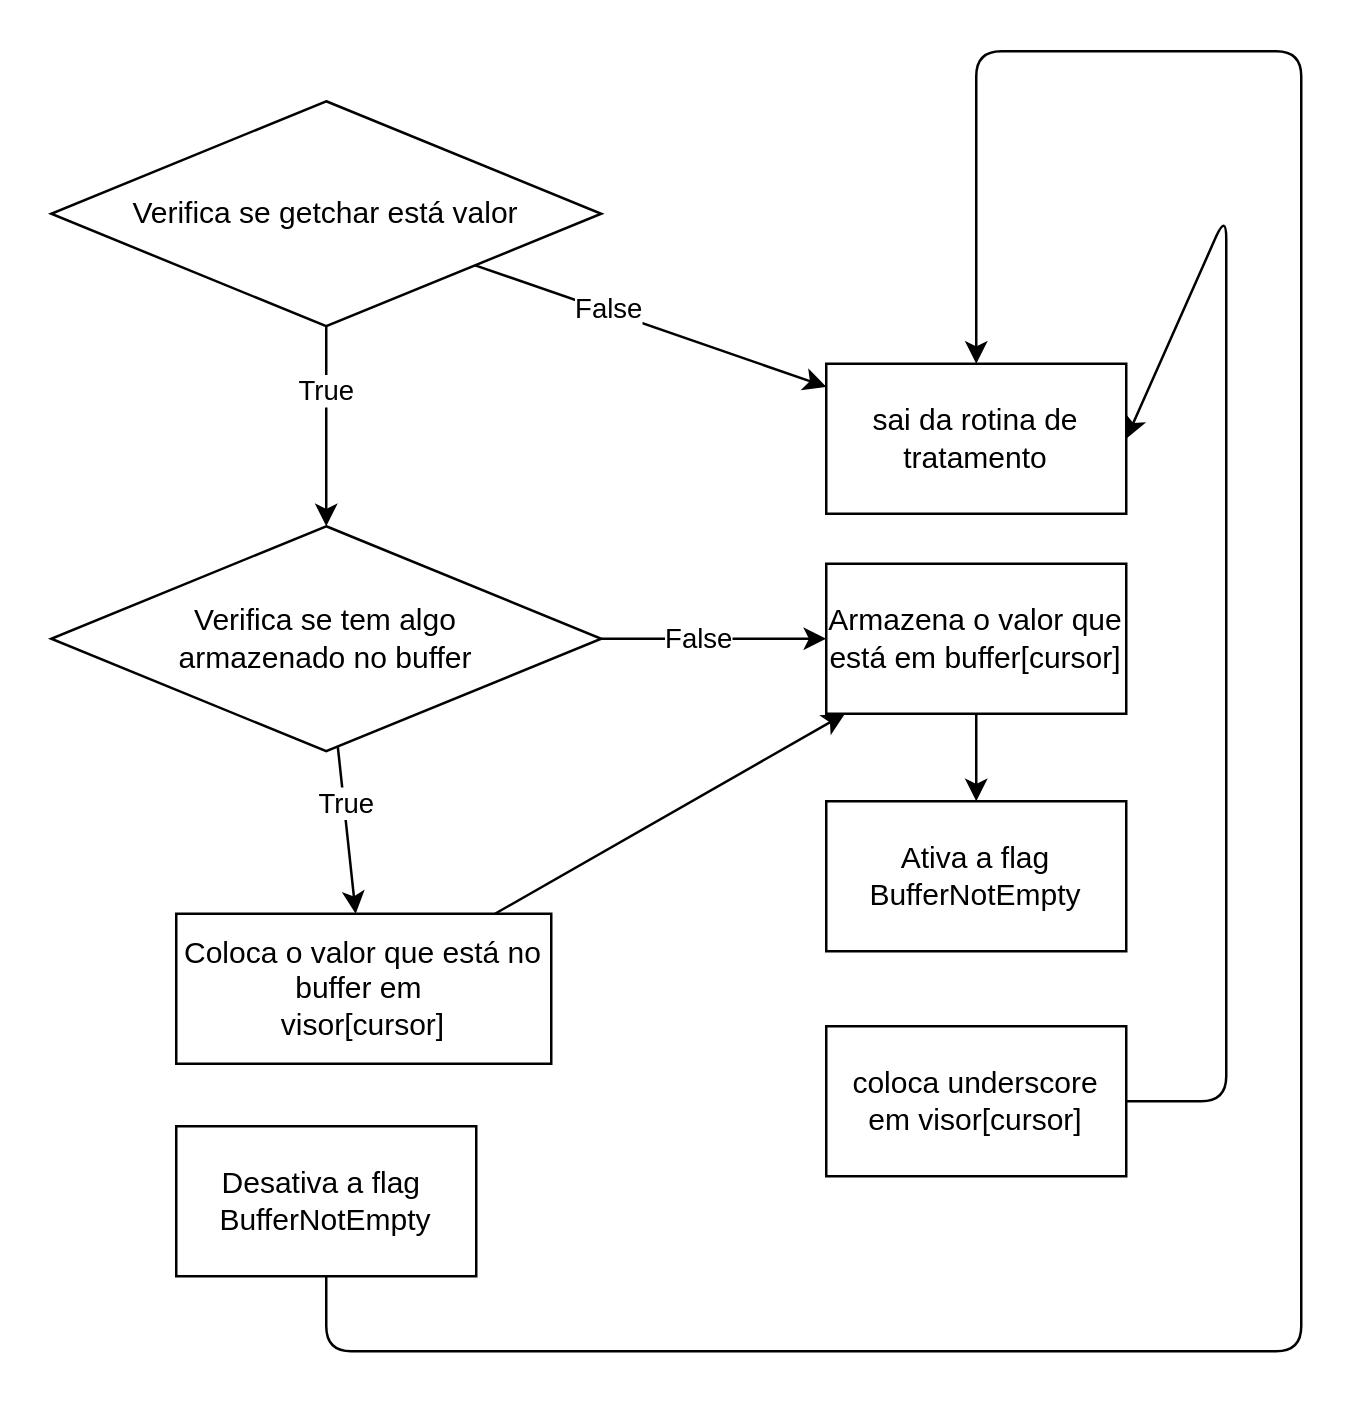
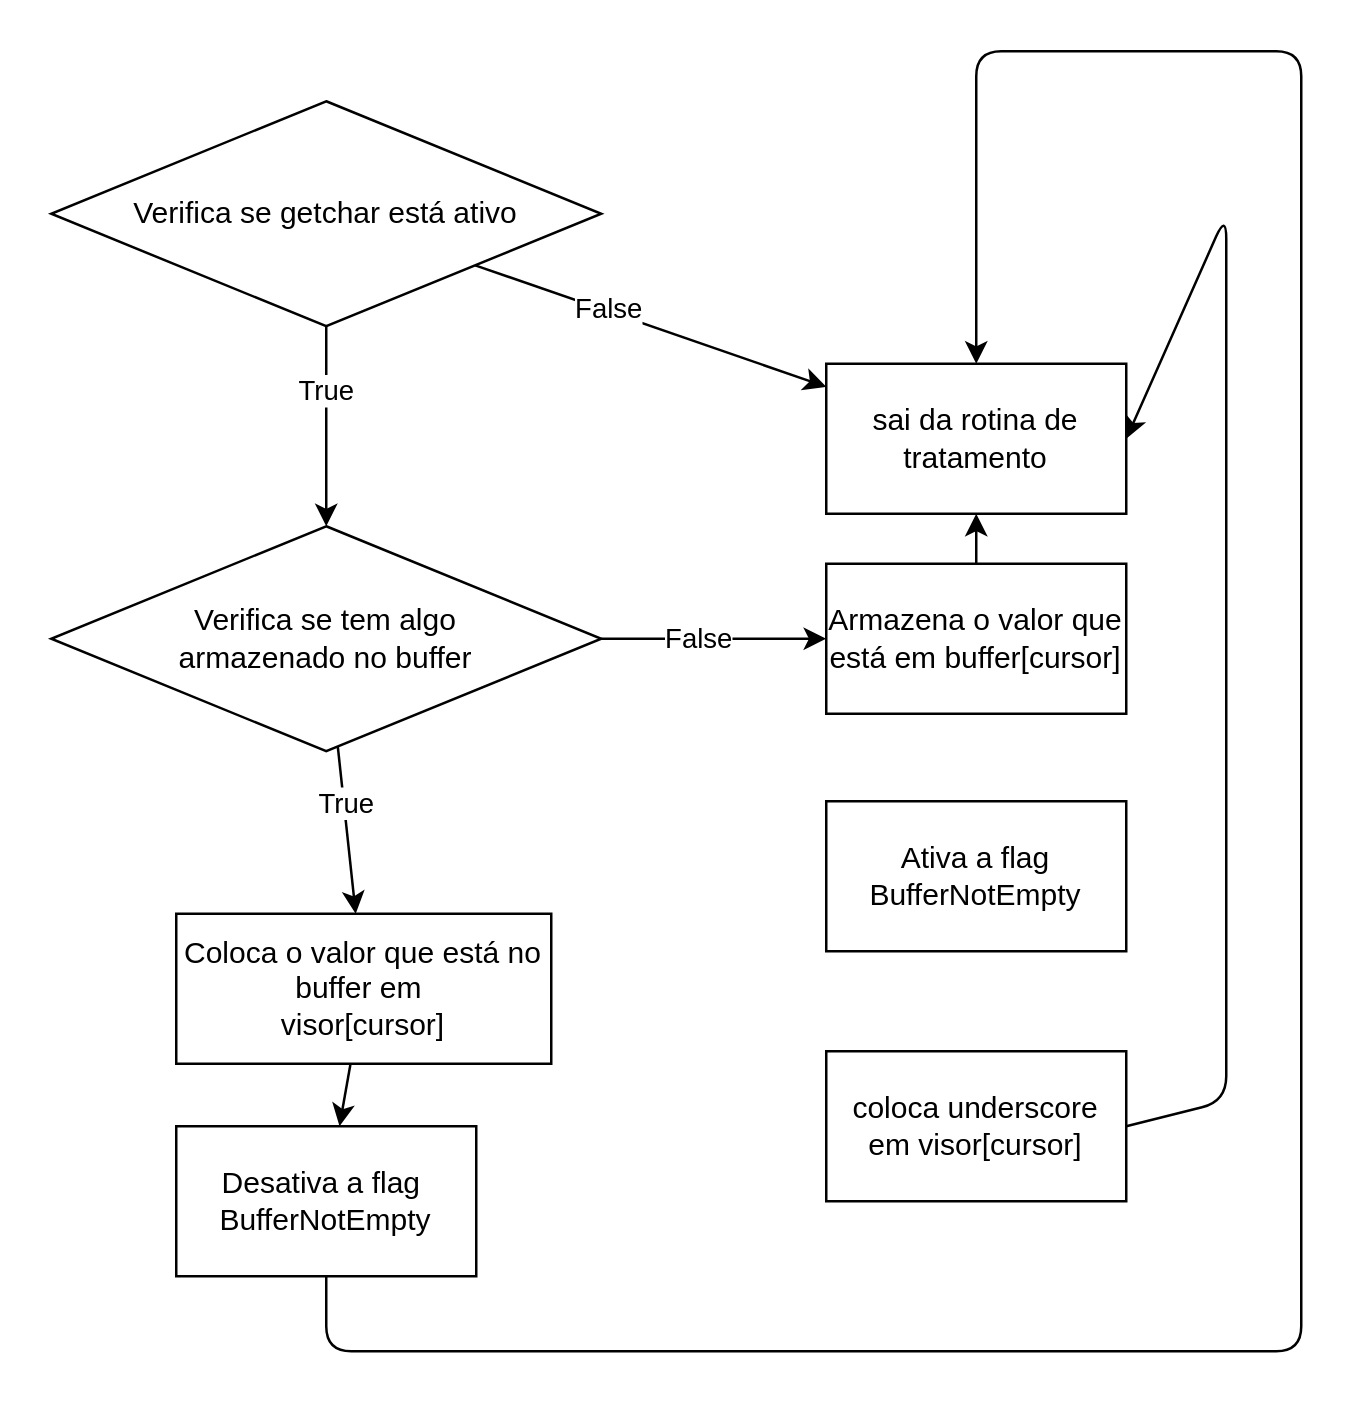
node "Verifica se getchar está valor": label "Verifica se getchar está valor" -> "Verifica se getchar está ativo"
edge "Armazena o valor que está em buffer[cursor]" -> "Ativa a flag BufferNotEmpty": now "Armazena o valor que está em buffer[cursor]" -> "sai da rotina de tratamento"
edge "Coloca o valor que está no buffer em visor[cursor]" -> "Armazena o valor que está em buffer[cursor]": now "Coloca o valor que está no buffer em visor[cursor]" -> "Desativa a flag BufferNotEmpty"
node "coloca underscore em visor[cursor]": moved (976, 1101) -> (976, 1126)
